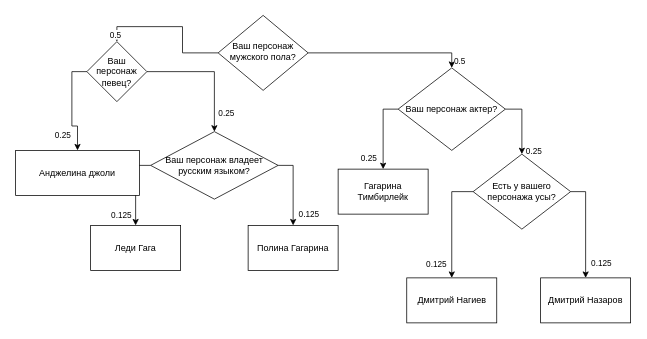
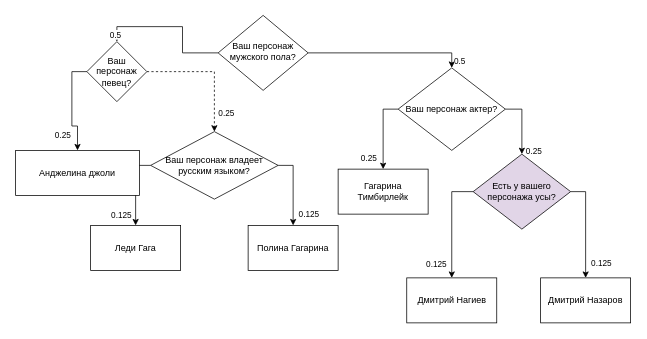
edge "Ваш персонаж певец?" -> "Ваш персонаж владеет русским языком?": style solid -> dashed
node "Есть у вашего персонажа усы?": fillcolor #ffffff -> #e1d5e7
